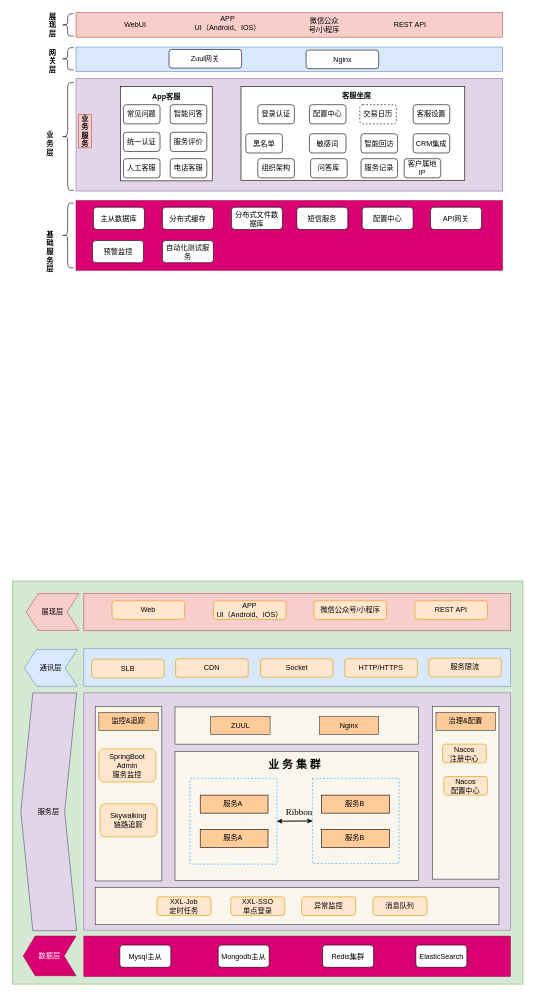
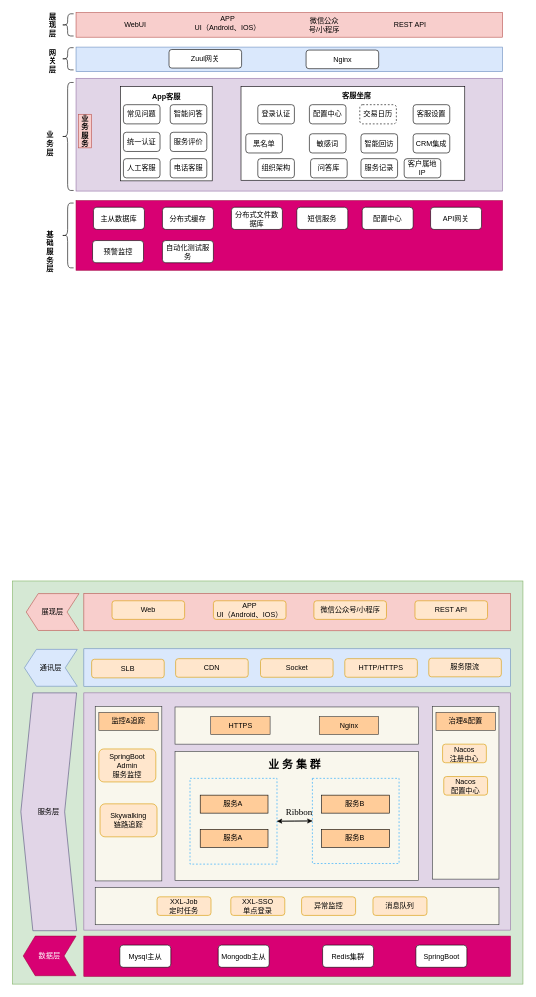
node "ZUUL": label "ZUUL" -> "HTTPS"
node "ElasticSearch": label "ElasticSearch" -> "SpringBoot"
